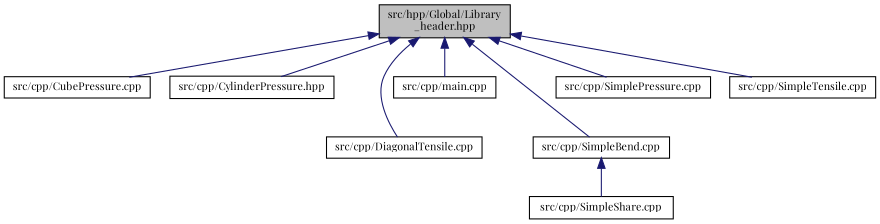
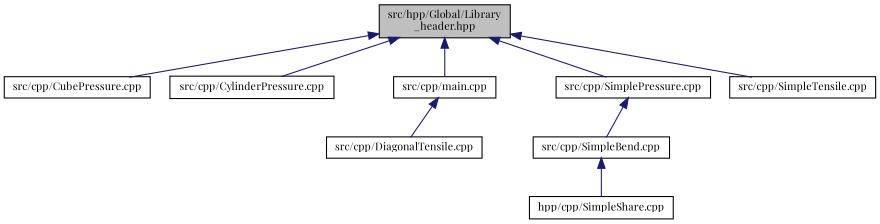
node "src/cpp/CylinderPressure.hpp": label "src/cpp/CylinderPressure.hpp" -> "src/cpp/CylinderPressure.cpp"
edge "src/cpp/DiagonalTensile.cpp" -> "src/hpp/Global/Library _header.hpp": now "src/cpp/DiagonalTensile.cpp" -> "src/cpp/main.cpp"
edge "src/cpp/SimpleBend.cpp" -> "src/hpp/Global/Library _header.hpp": now "src/cpp/SimpleBend.cpp" -> "src/cpp/SimplePressure.cpp"
node "src/cpp/SimpleShare.cpp": label "src/cpp/SimpleShare.cpp" -> "hpp/cpp/SimpleShare.cpp"
